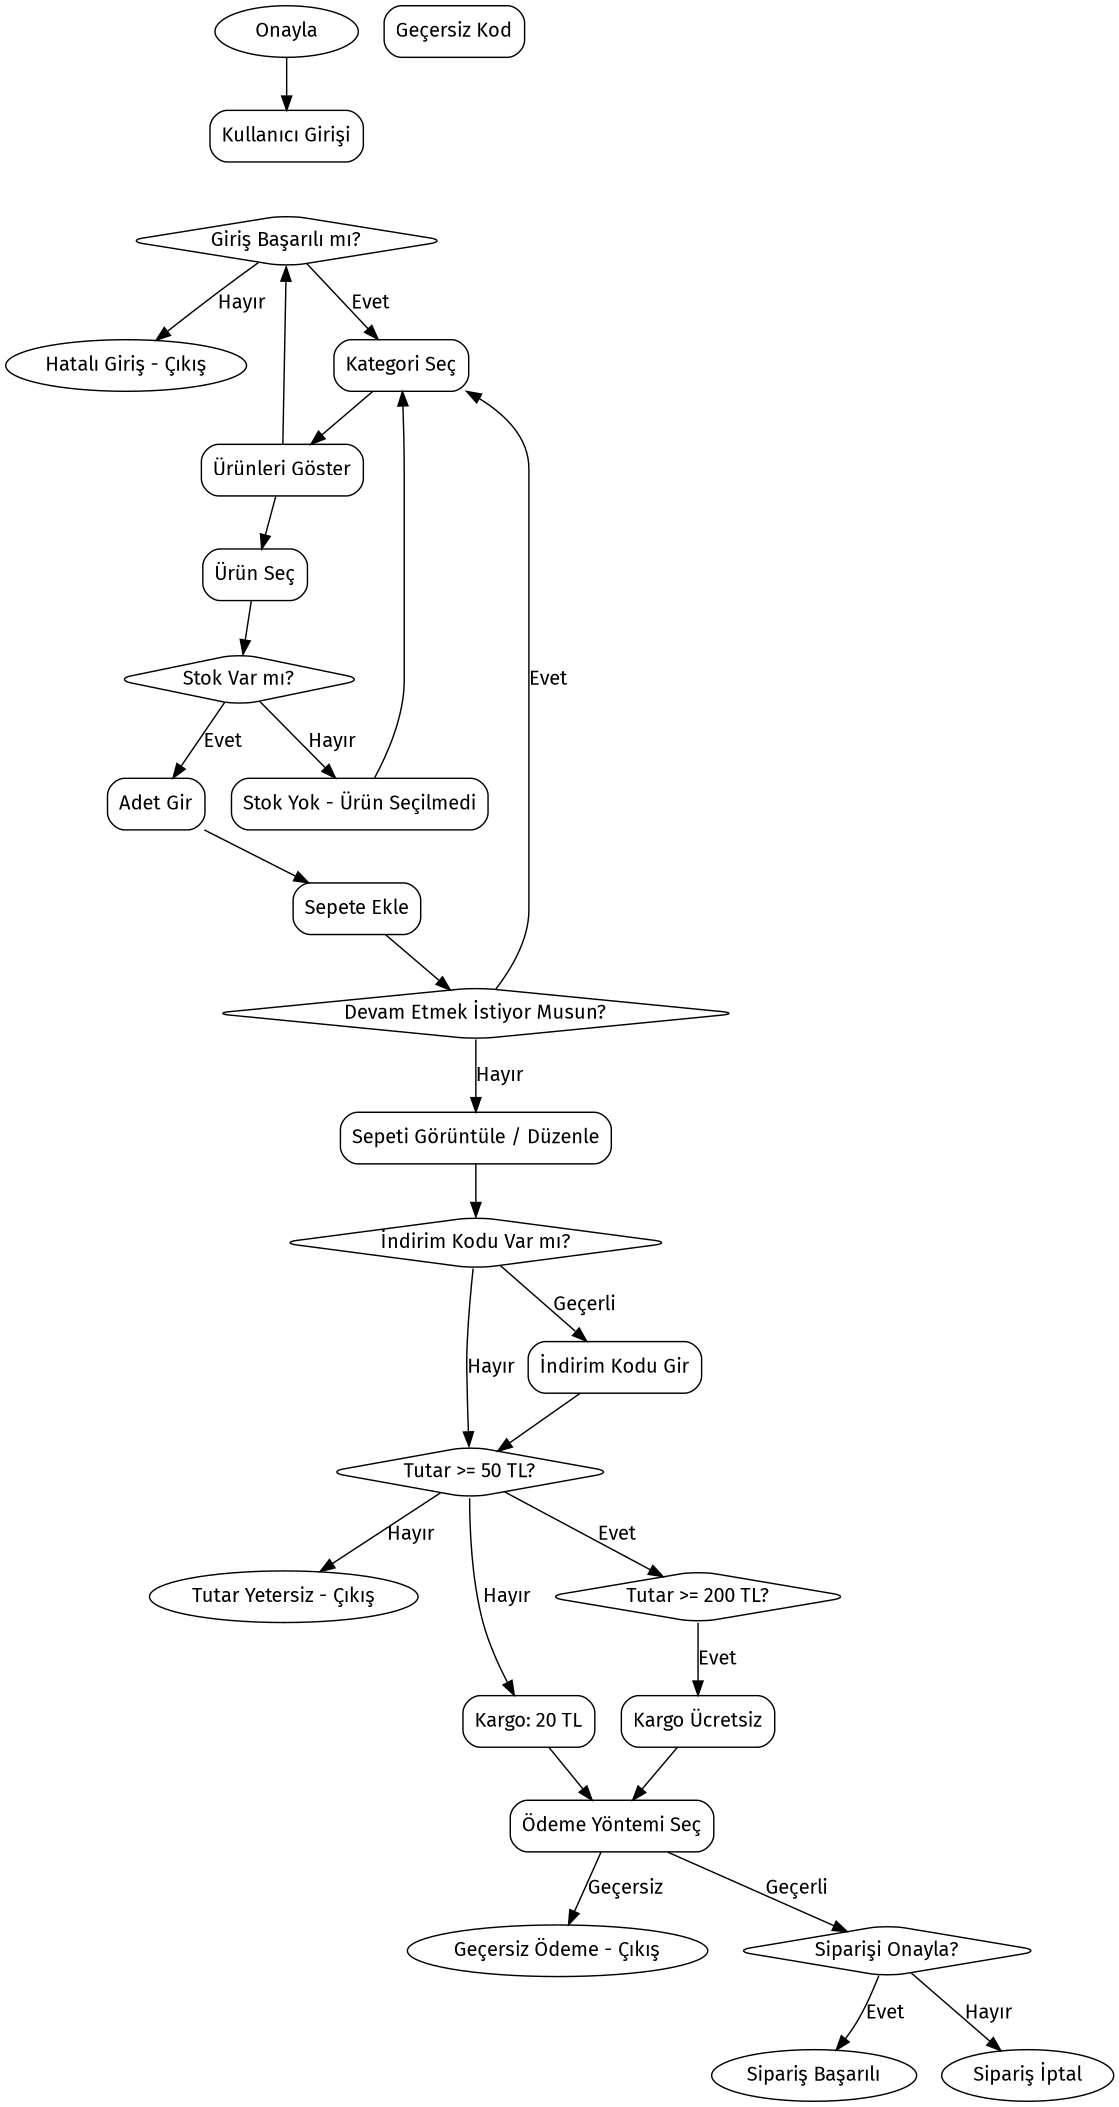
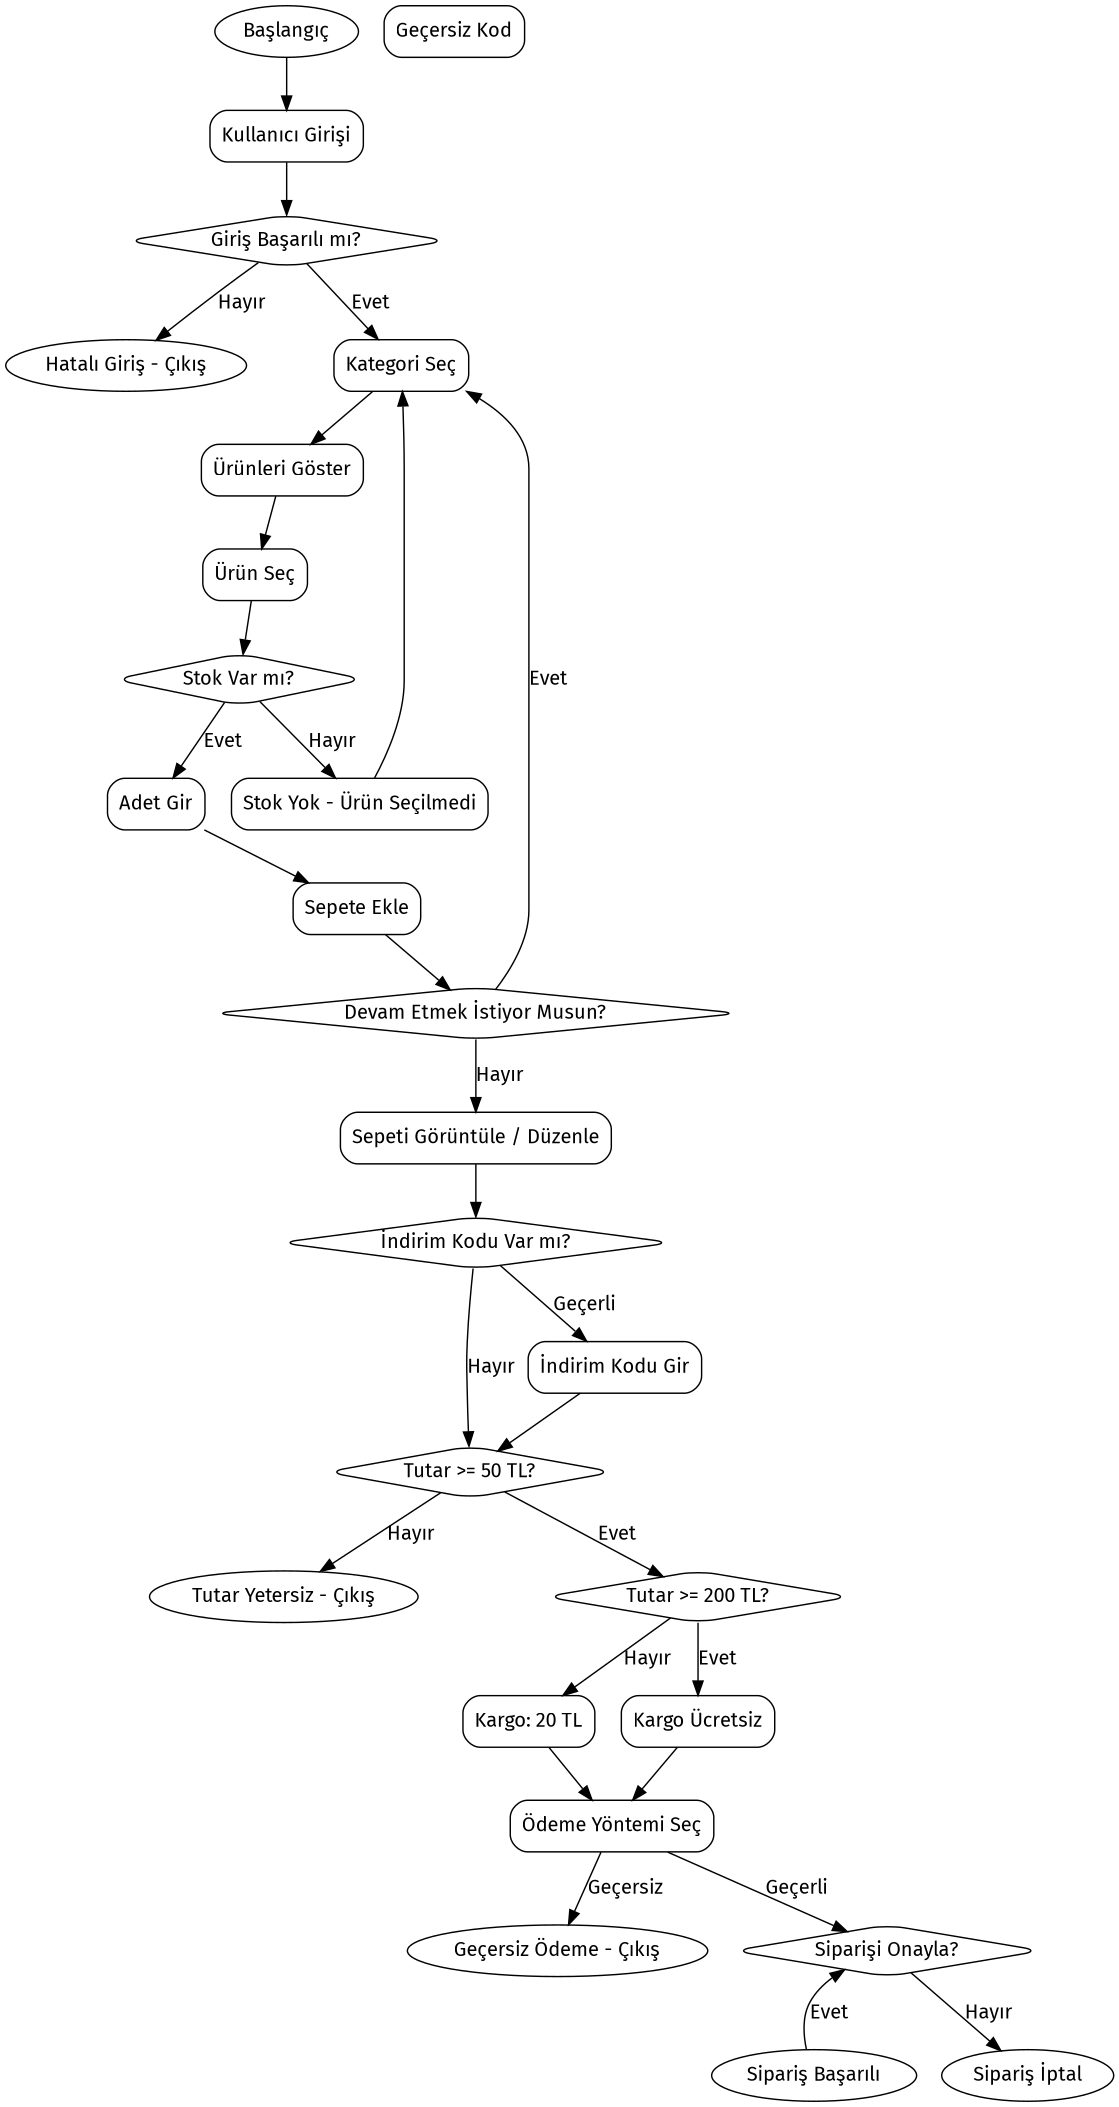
node "Onayla": label "Onayla" -> "Başlangıç"
edge "Ürünleri Göster" -> "Giriş Başarılı mı?": now "Kullanıcı Girişi" -> "Giriş Başarılı mı?"
edge "Tutar >= 50 TL?" -> "Kargo: 20 TL": now "Tutar >= 200 TL?" -> "Kargo: 20 TL"
edge "Siparişi Onayla?" -> "Sipariş Başarılı": reversed
